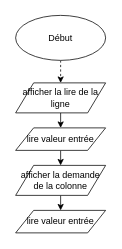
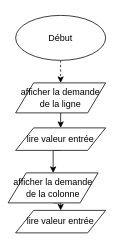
node "afficher la lire de la ligne": label "afficher la lire de la ligne" -> "afficher la demande de la ligne"
node "afficher la demande de la colonne": moved (60, 180) -> (53, 188)
